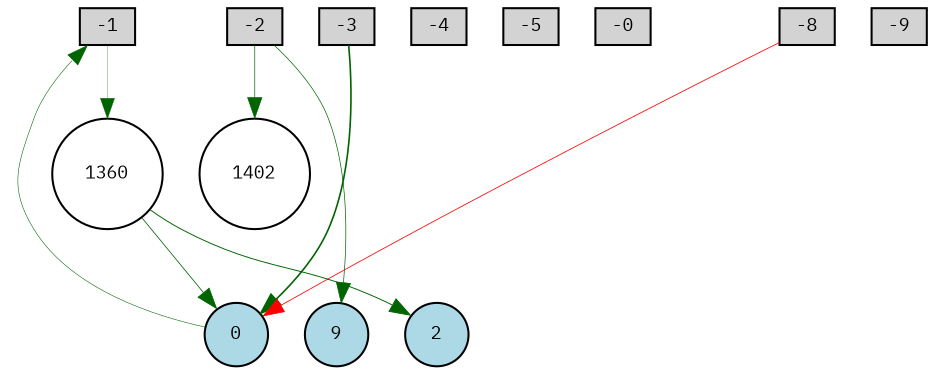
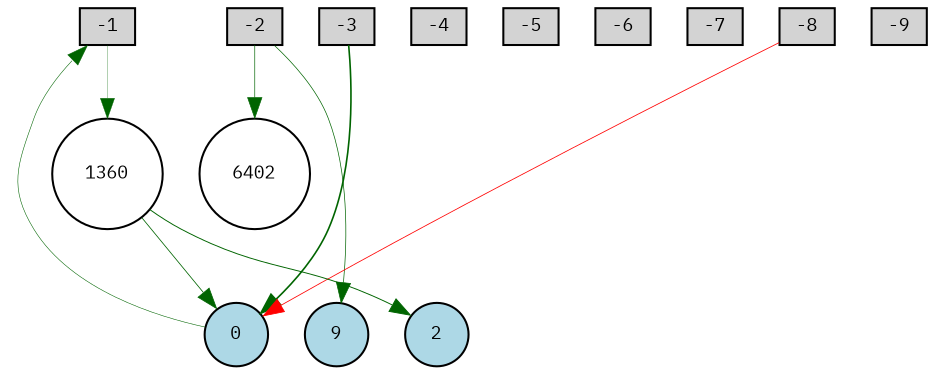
node "-0": label "-0" -> "-6"
node "-7": added
node "1402": label "1402" -> "6402"
